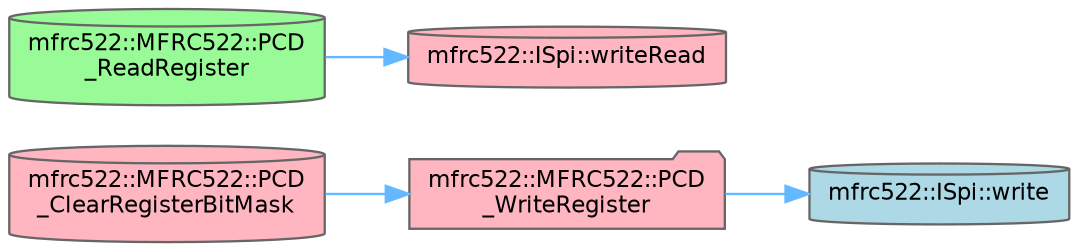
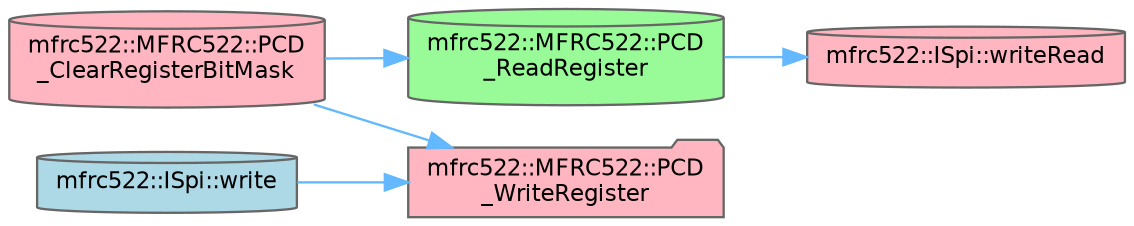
edge "mfrc522::MFRC522::PCD _ClearRegisterBitMask" -> "mfrc522::MFRC522::PCD _ReadRegister": added
edge "mfrc522::MFRC522::PCD _WriteRegister" -> "mfrc522::ISpi::write": reversed
